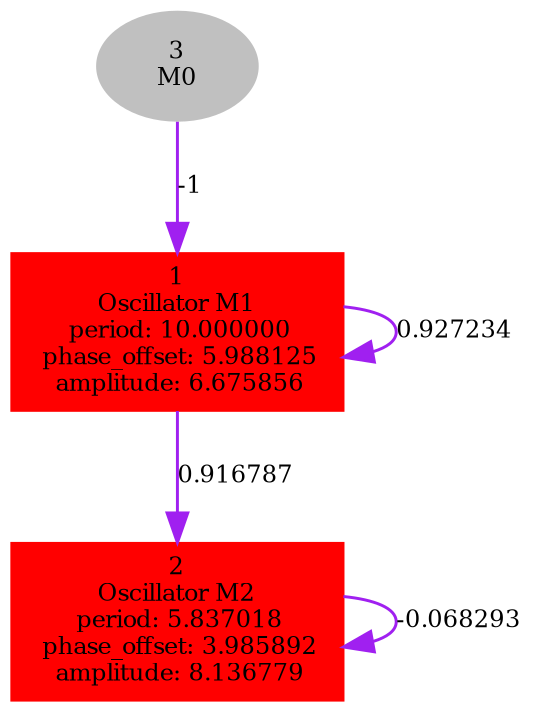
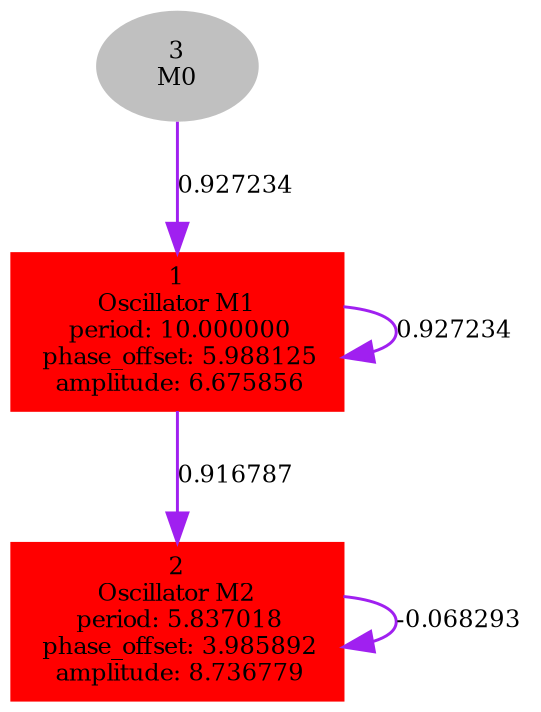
edge "3" -> "1": label "-1 " -> "0.927234 "
node "2": text "amplitude: 8.136779" -> "amplitude: 8.736779"
